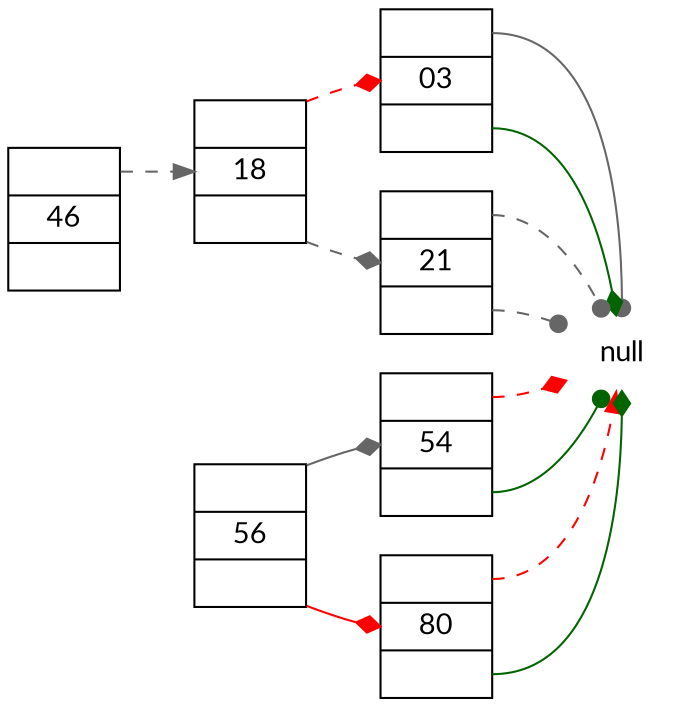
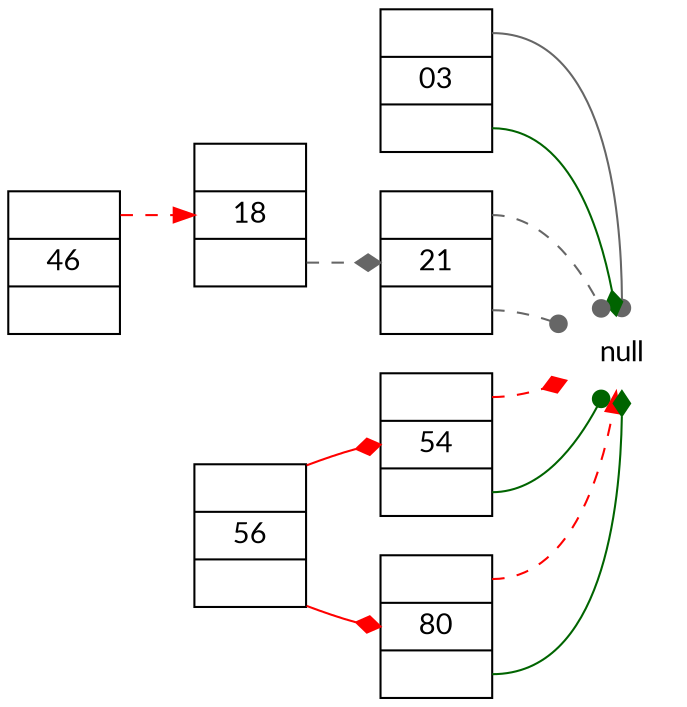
edge "18" -> "03": removed
edge "46" -> "18": color gray40 -> red
edge "56" -> "54": color gray40 -> red
